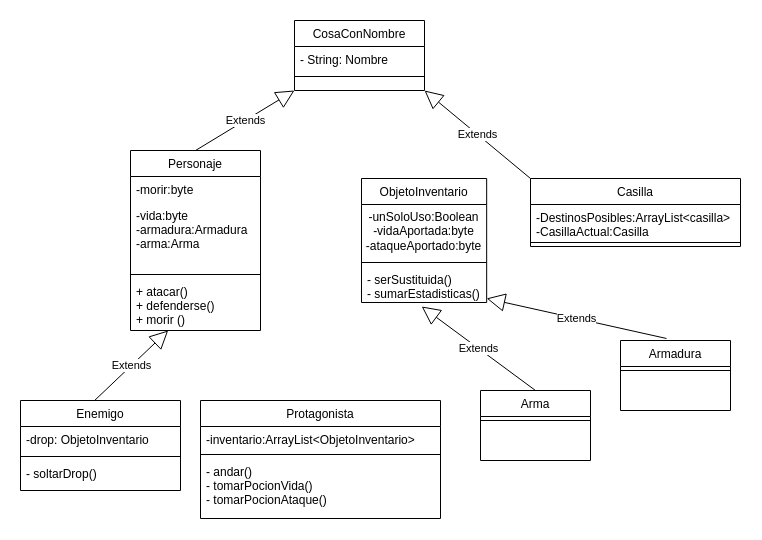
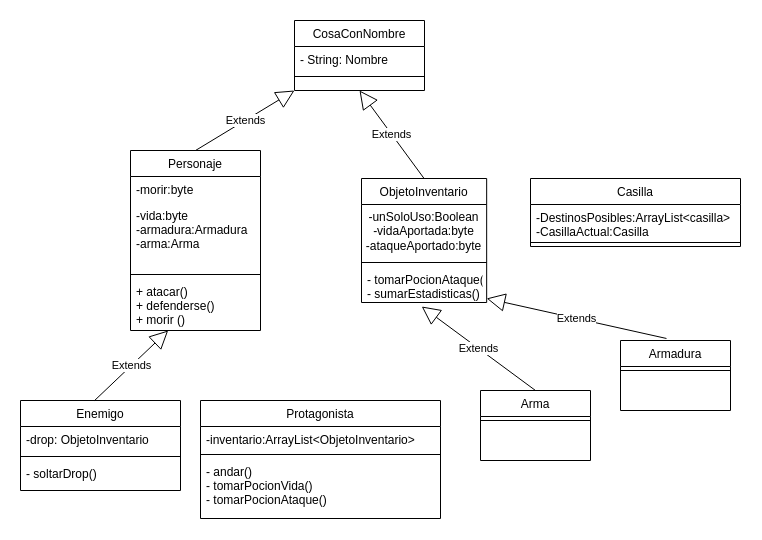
edge "Casilla" -> "CosaConNombre": removed, label "Extends"
edge "ObjetoInventario" -> "CosaConNombre": added, label "Extends"
node "- serSustituida() - sumarEstadisticas()": label "- serSustituida() - sumarEstadisticas()" -> "- tomarPocionAtaque() - sumarEstadisticas()"
